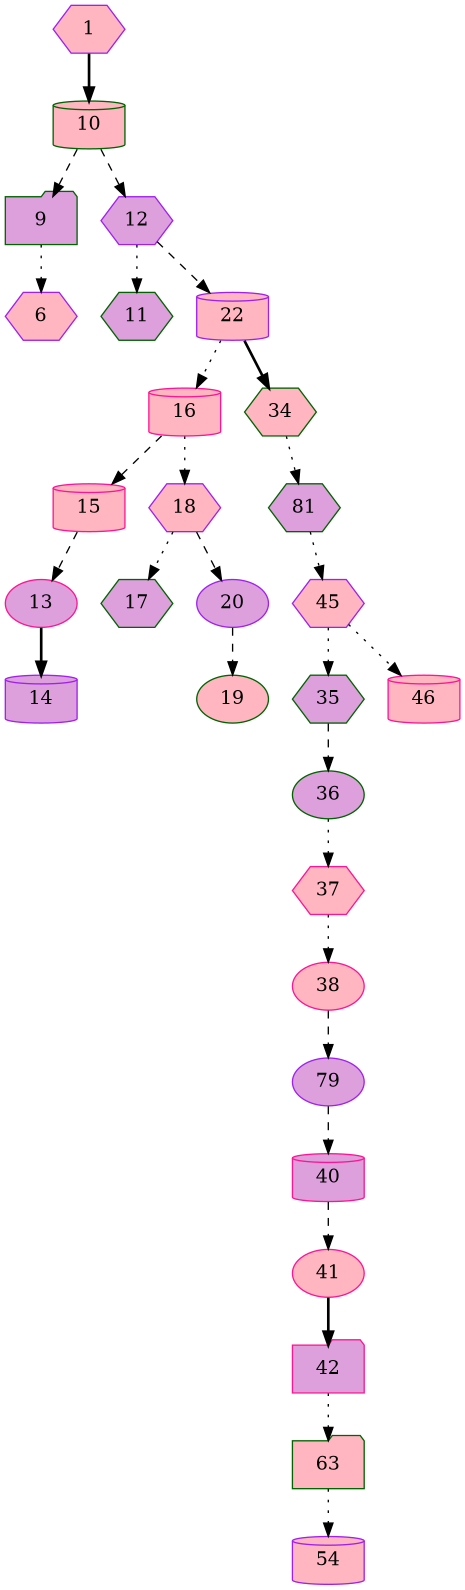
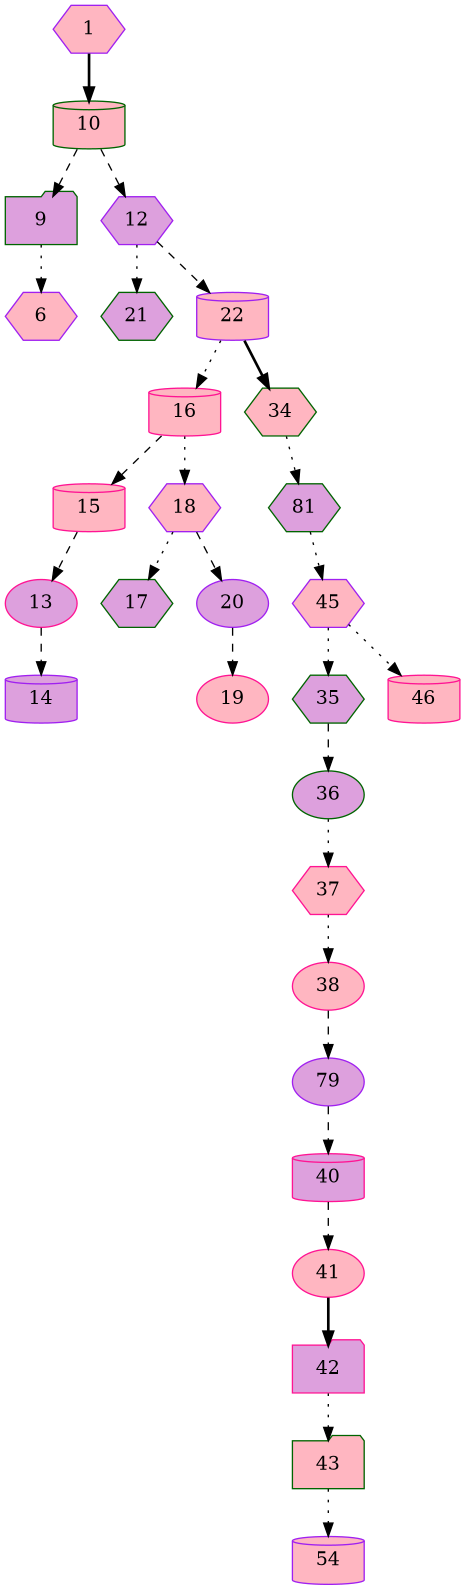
node "11": label "11" -> "21"
edge "13" -> "14": style bold -> dashed
node "19": color darkgreen -> deeppink
node "63": label "63" -> "43"
